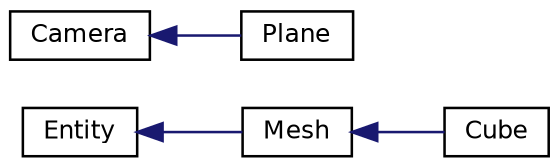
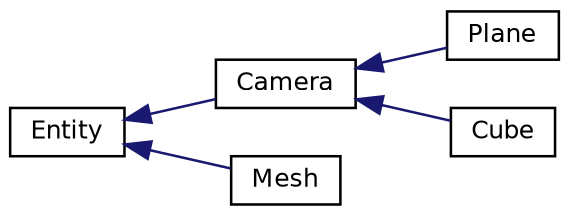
edge "Camera" -> "Entity": added
edge "Cube" -> "Mesh": now "Cube" -> "Camera"
